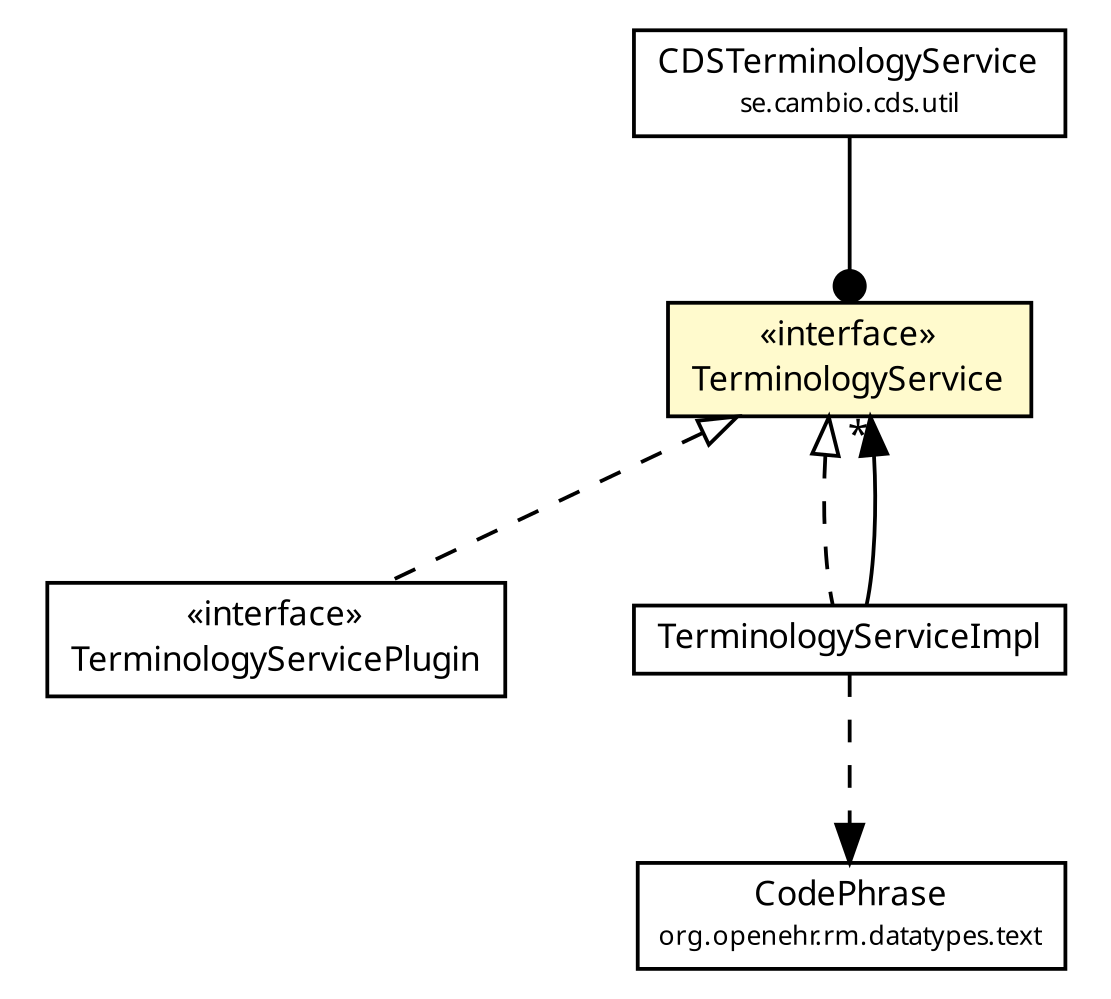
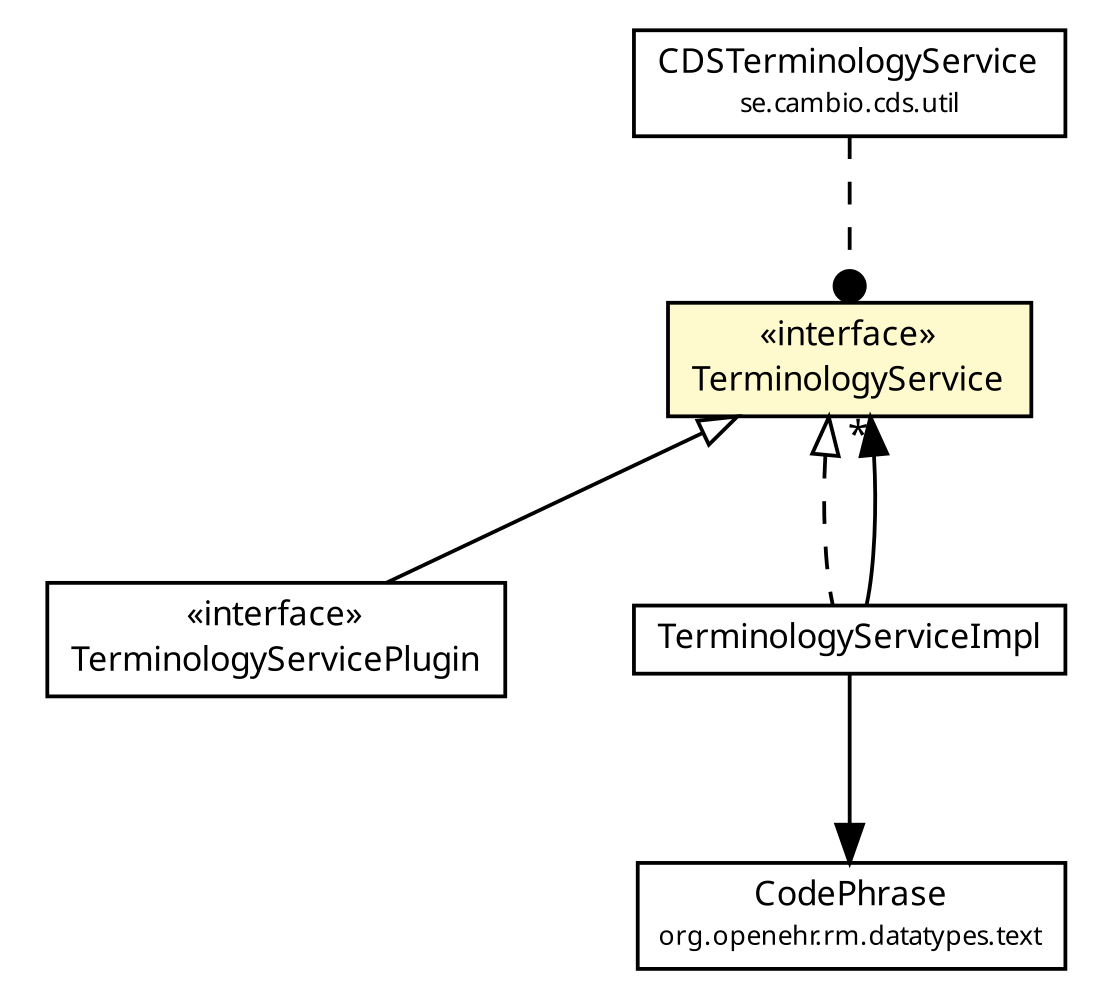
edge "CDSTerminologyService" -> "TerminologyService": style solid -> dashed
edge "TerminologyServicePlugin" -> "TerminologyService": style dashed -> solid
edge "TerminologyServiceImpl" -> "CodePhrase": style dashed -> solid
